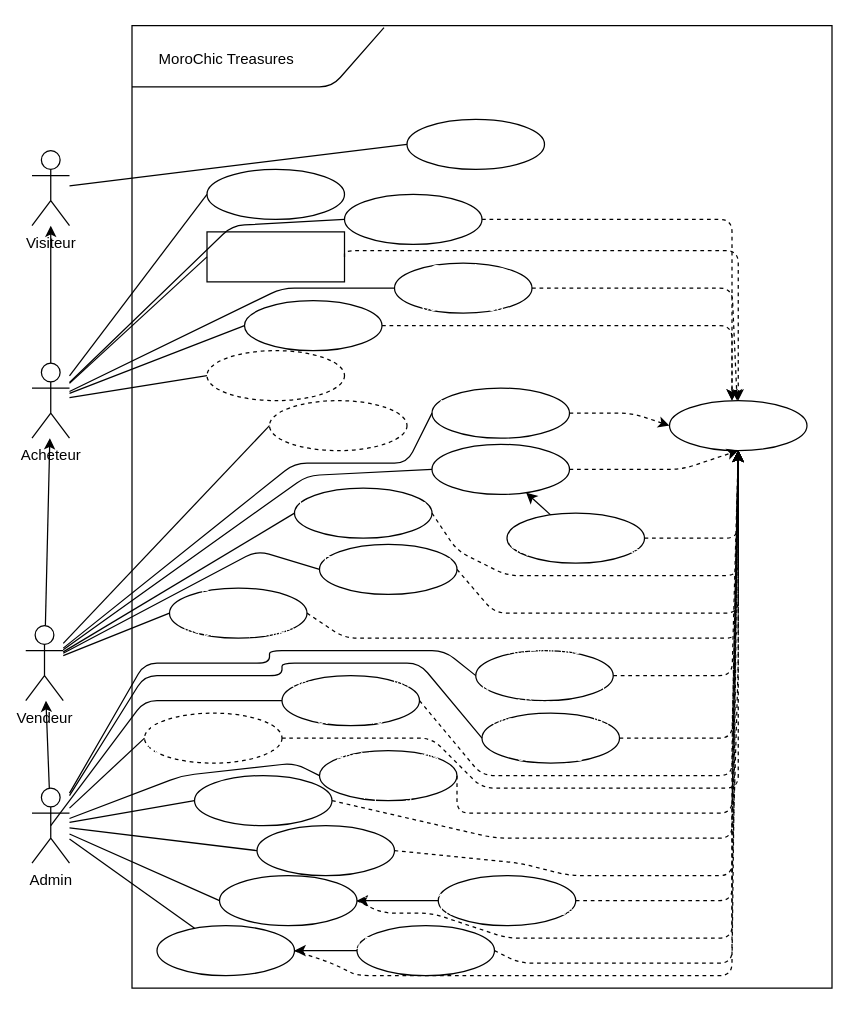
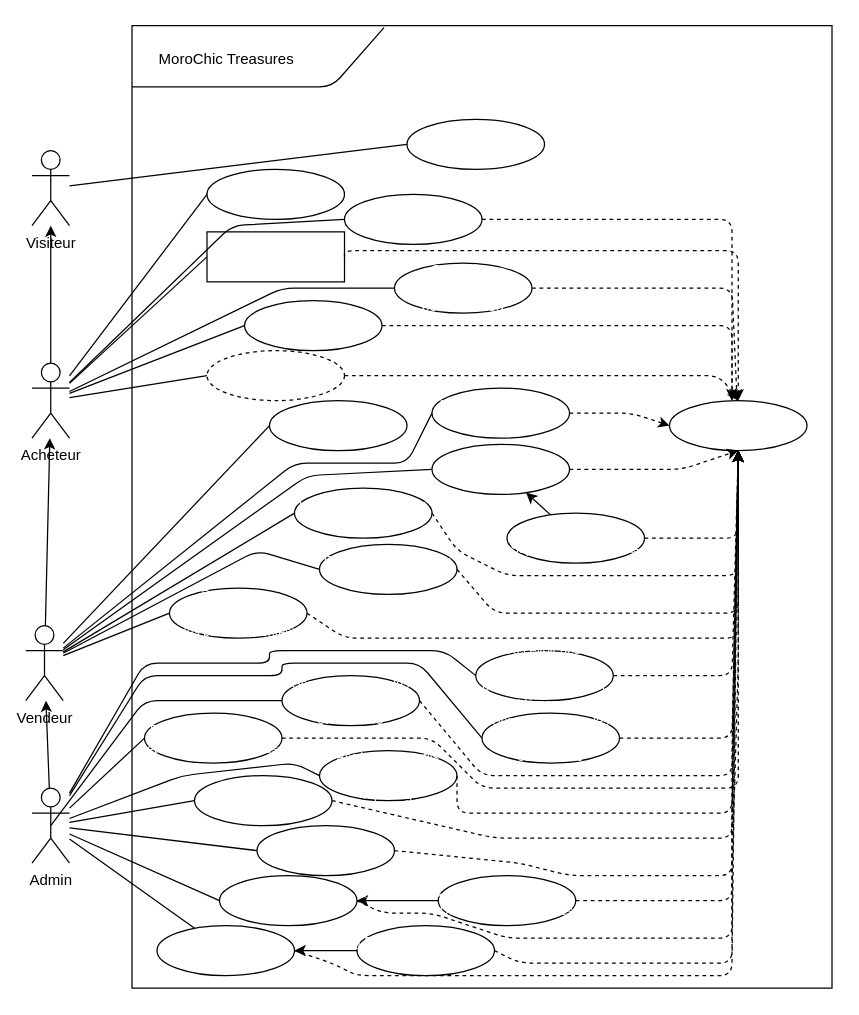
edge "Ajouter aux favoris" -> "AUTH": added
node "S'inscrire en tant que vendeur": style dashed -> solid
node "Définir des promotions et des remises globales": style dashed -> solid
